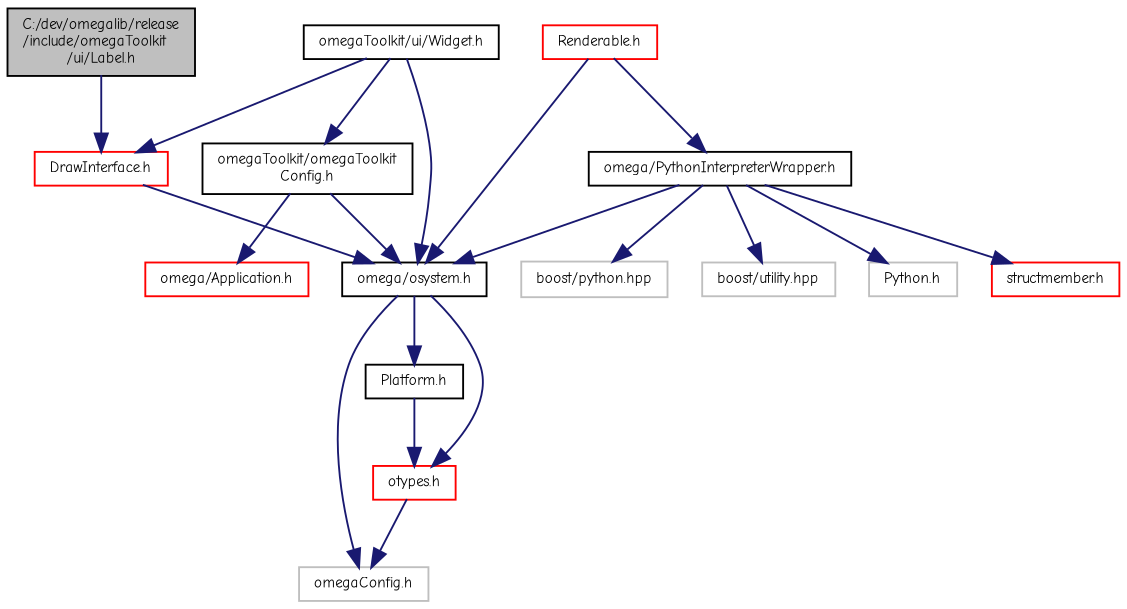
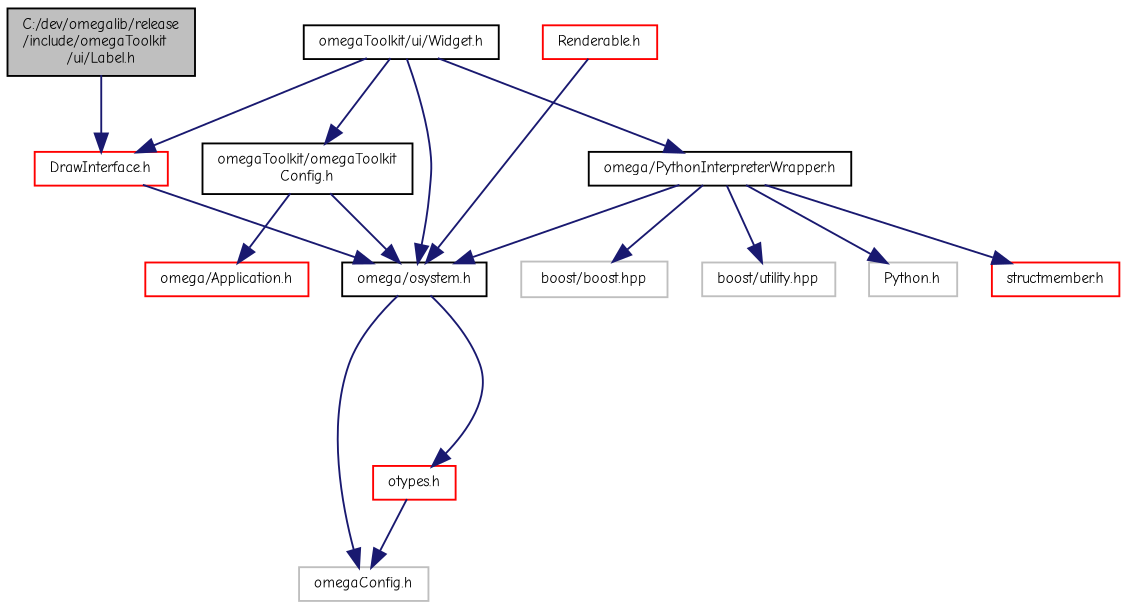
edge "Renderable.h" -> "omega/PythonInterpreterWrapper.h": now "omegaToolkit/ui/Widget.h" -> "omega/PythonInterpreterWrapper.h"
node "boost/python.hpp": label "boost/python.hpp" -> "boost/boost.hpp"
node "Platform.h": removed
